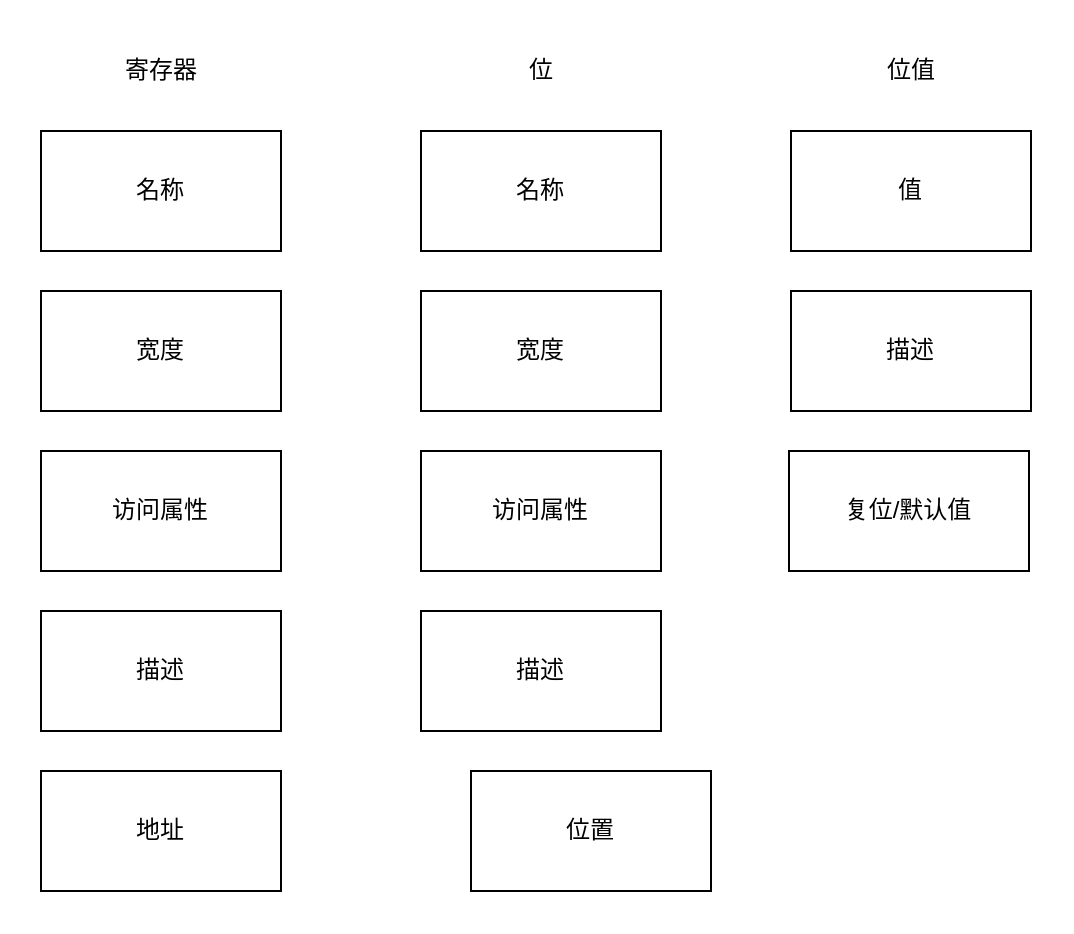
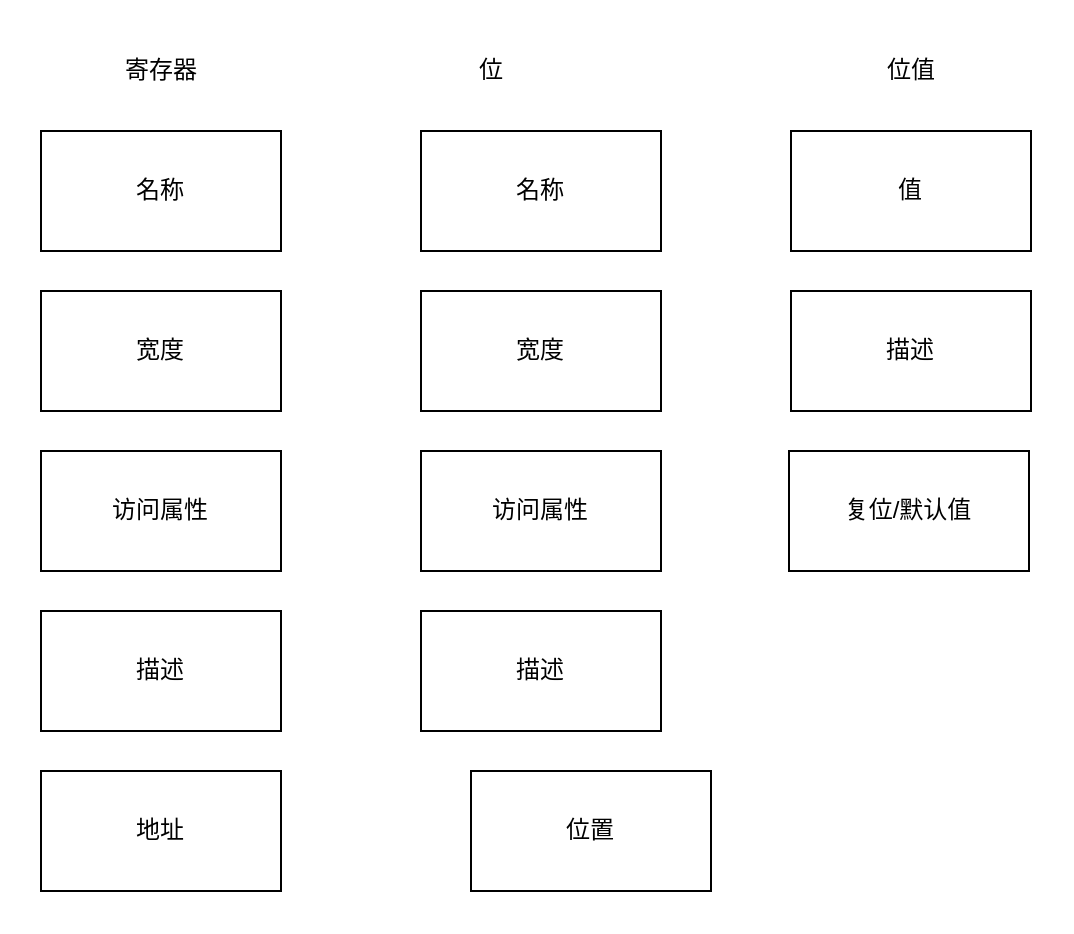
node "位": moved (541, 71) -> (491, 71)
